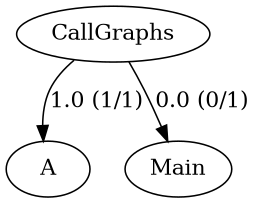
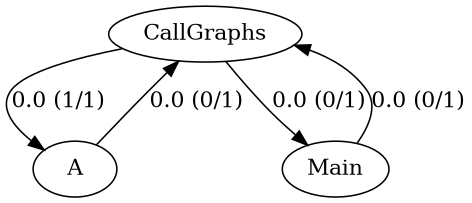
edge "Main" -> "CallGraphs": added, label "0.0 (0/1)"
edge "CallGraphs" -> "A": label "1.0 (1/1)" -> "0.0 (1/1)"
edge "A" -> "CallGraphs": added, label "0.0 (0/1)"
